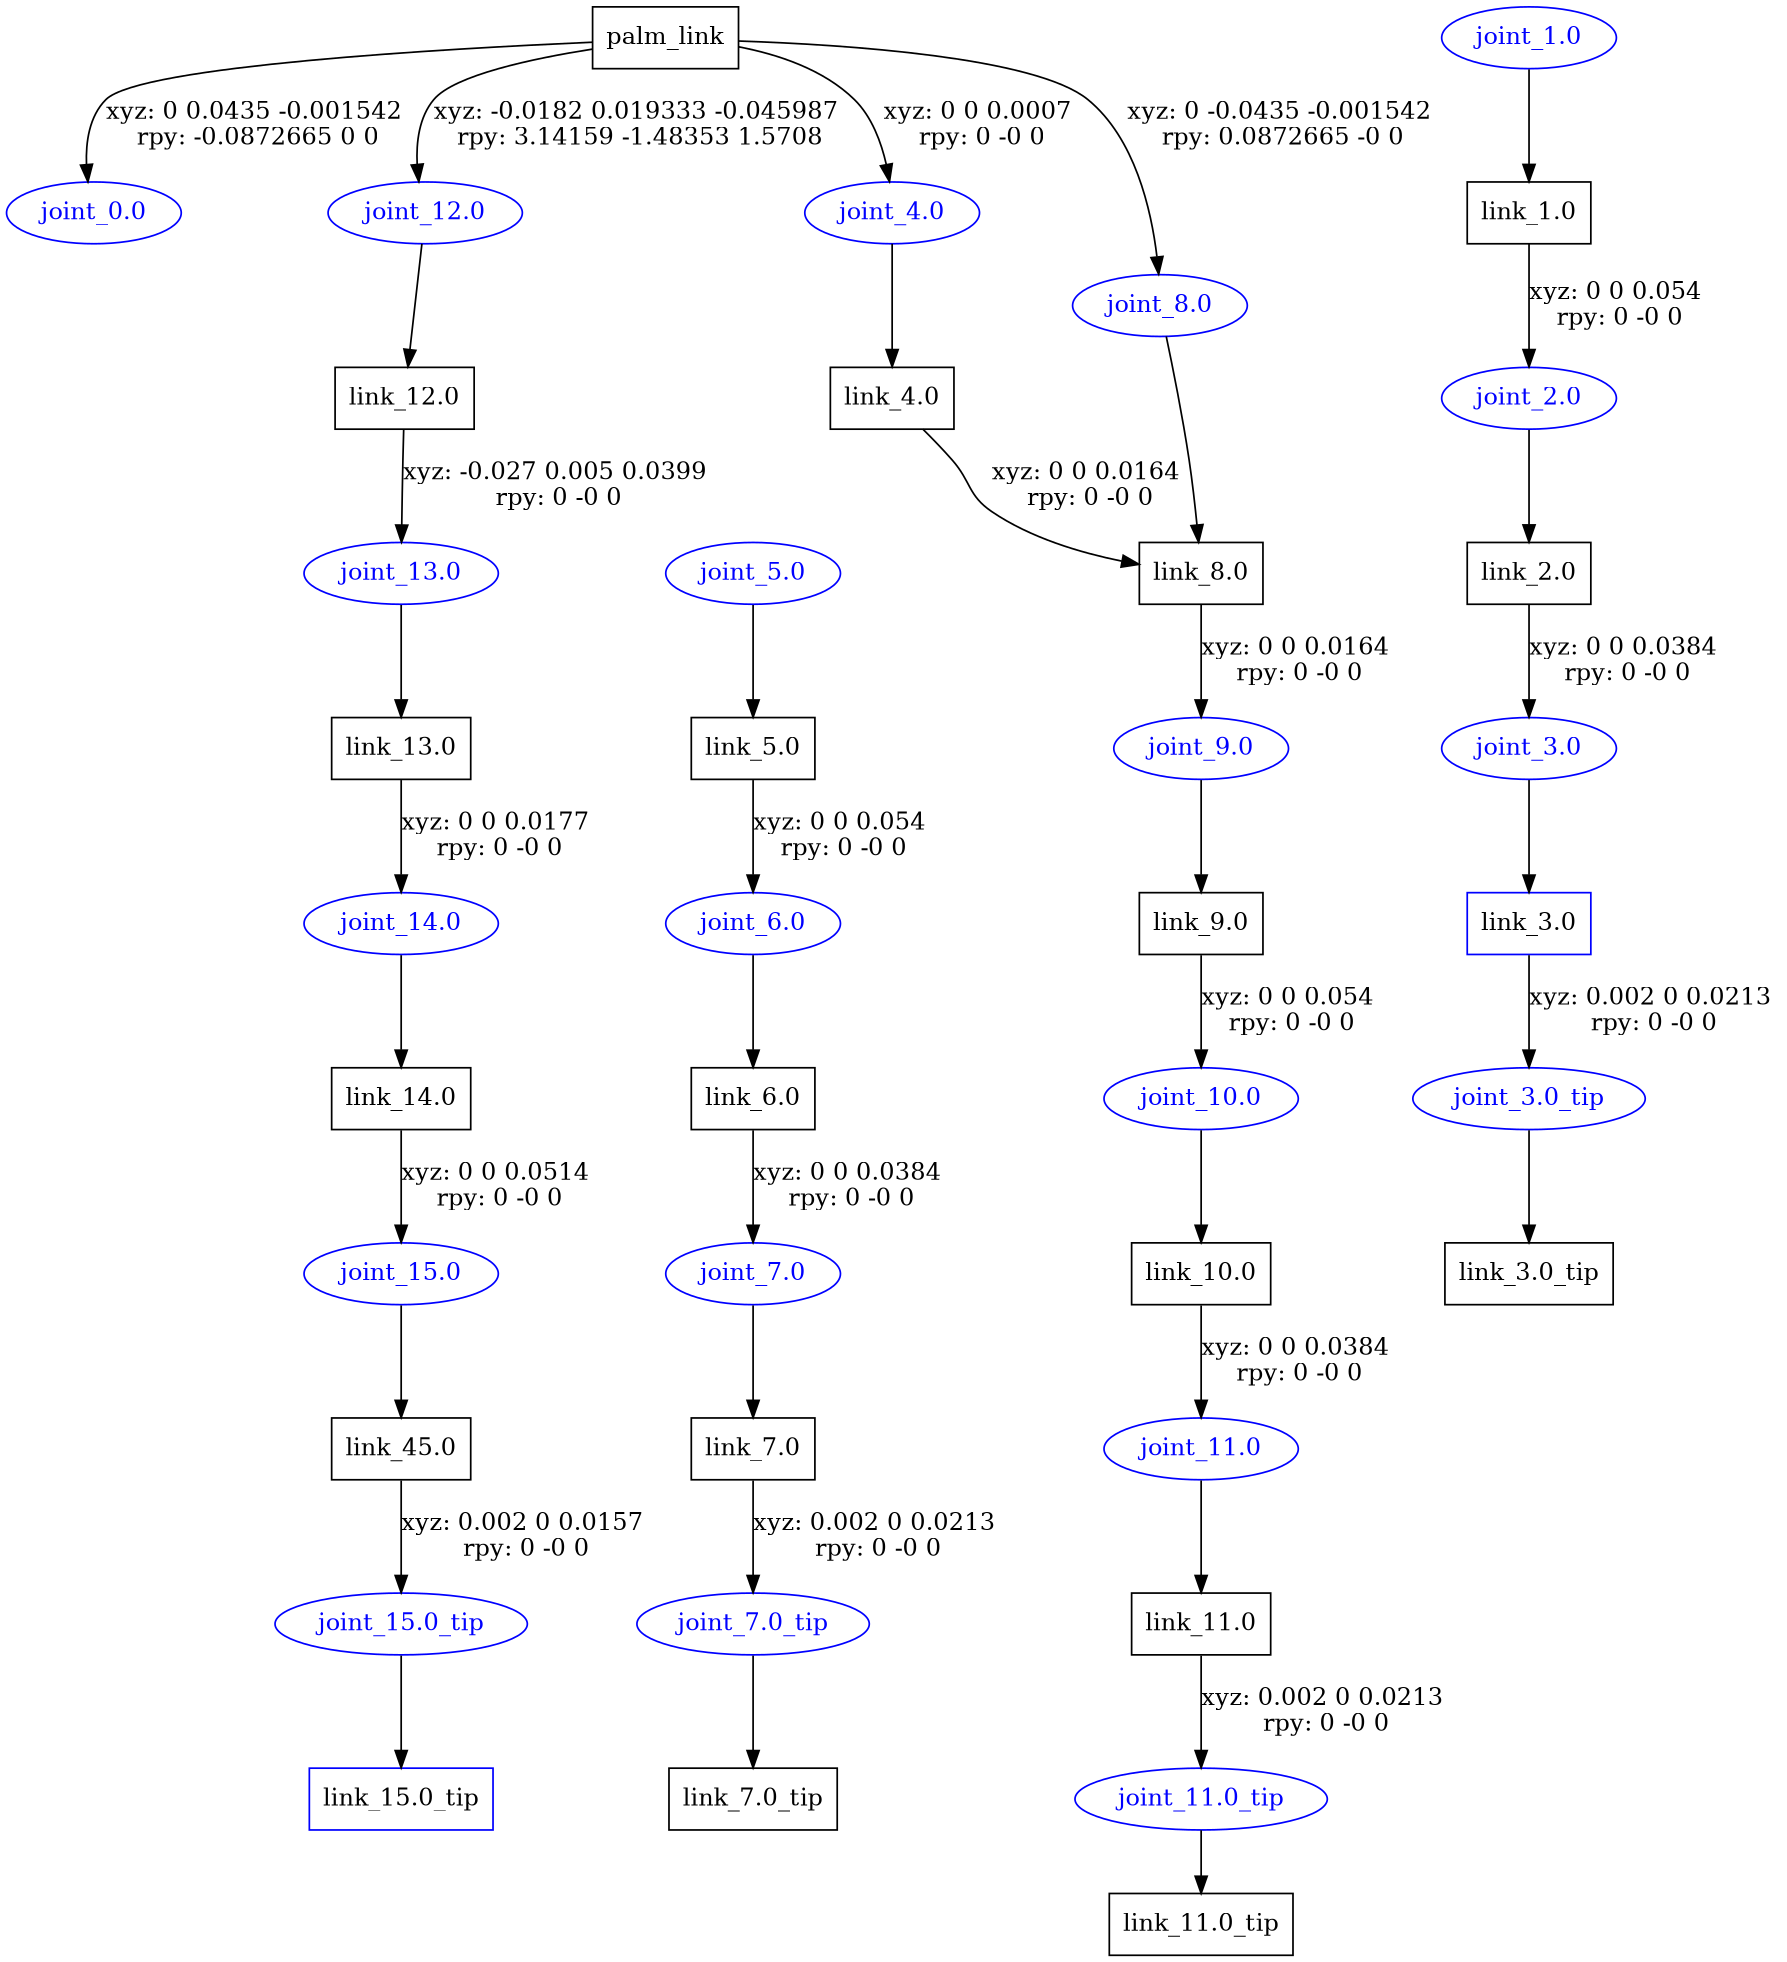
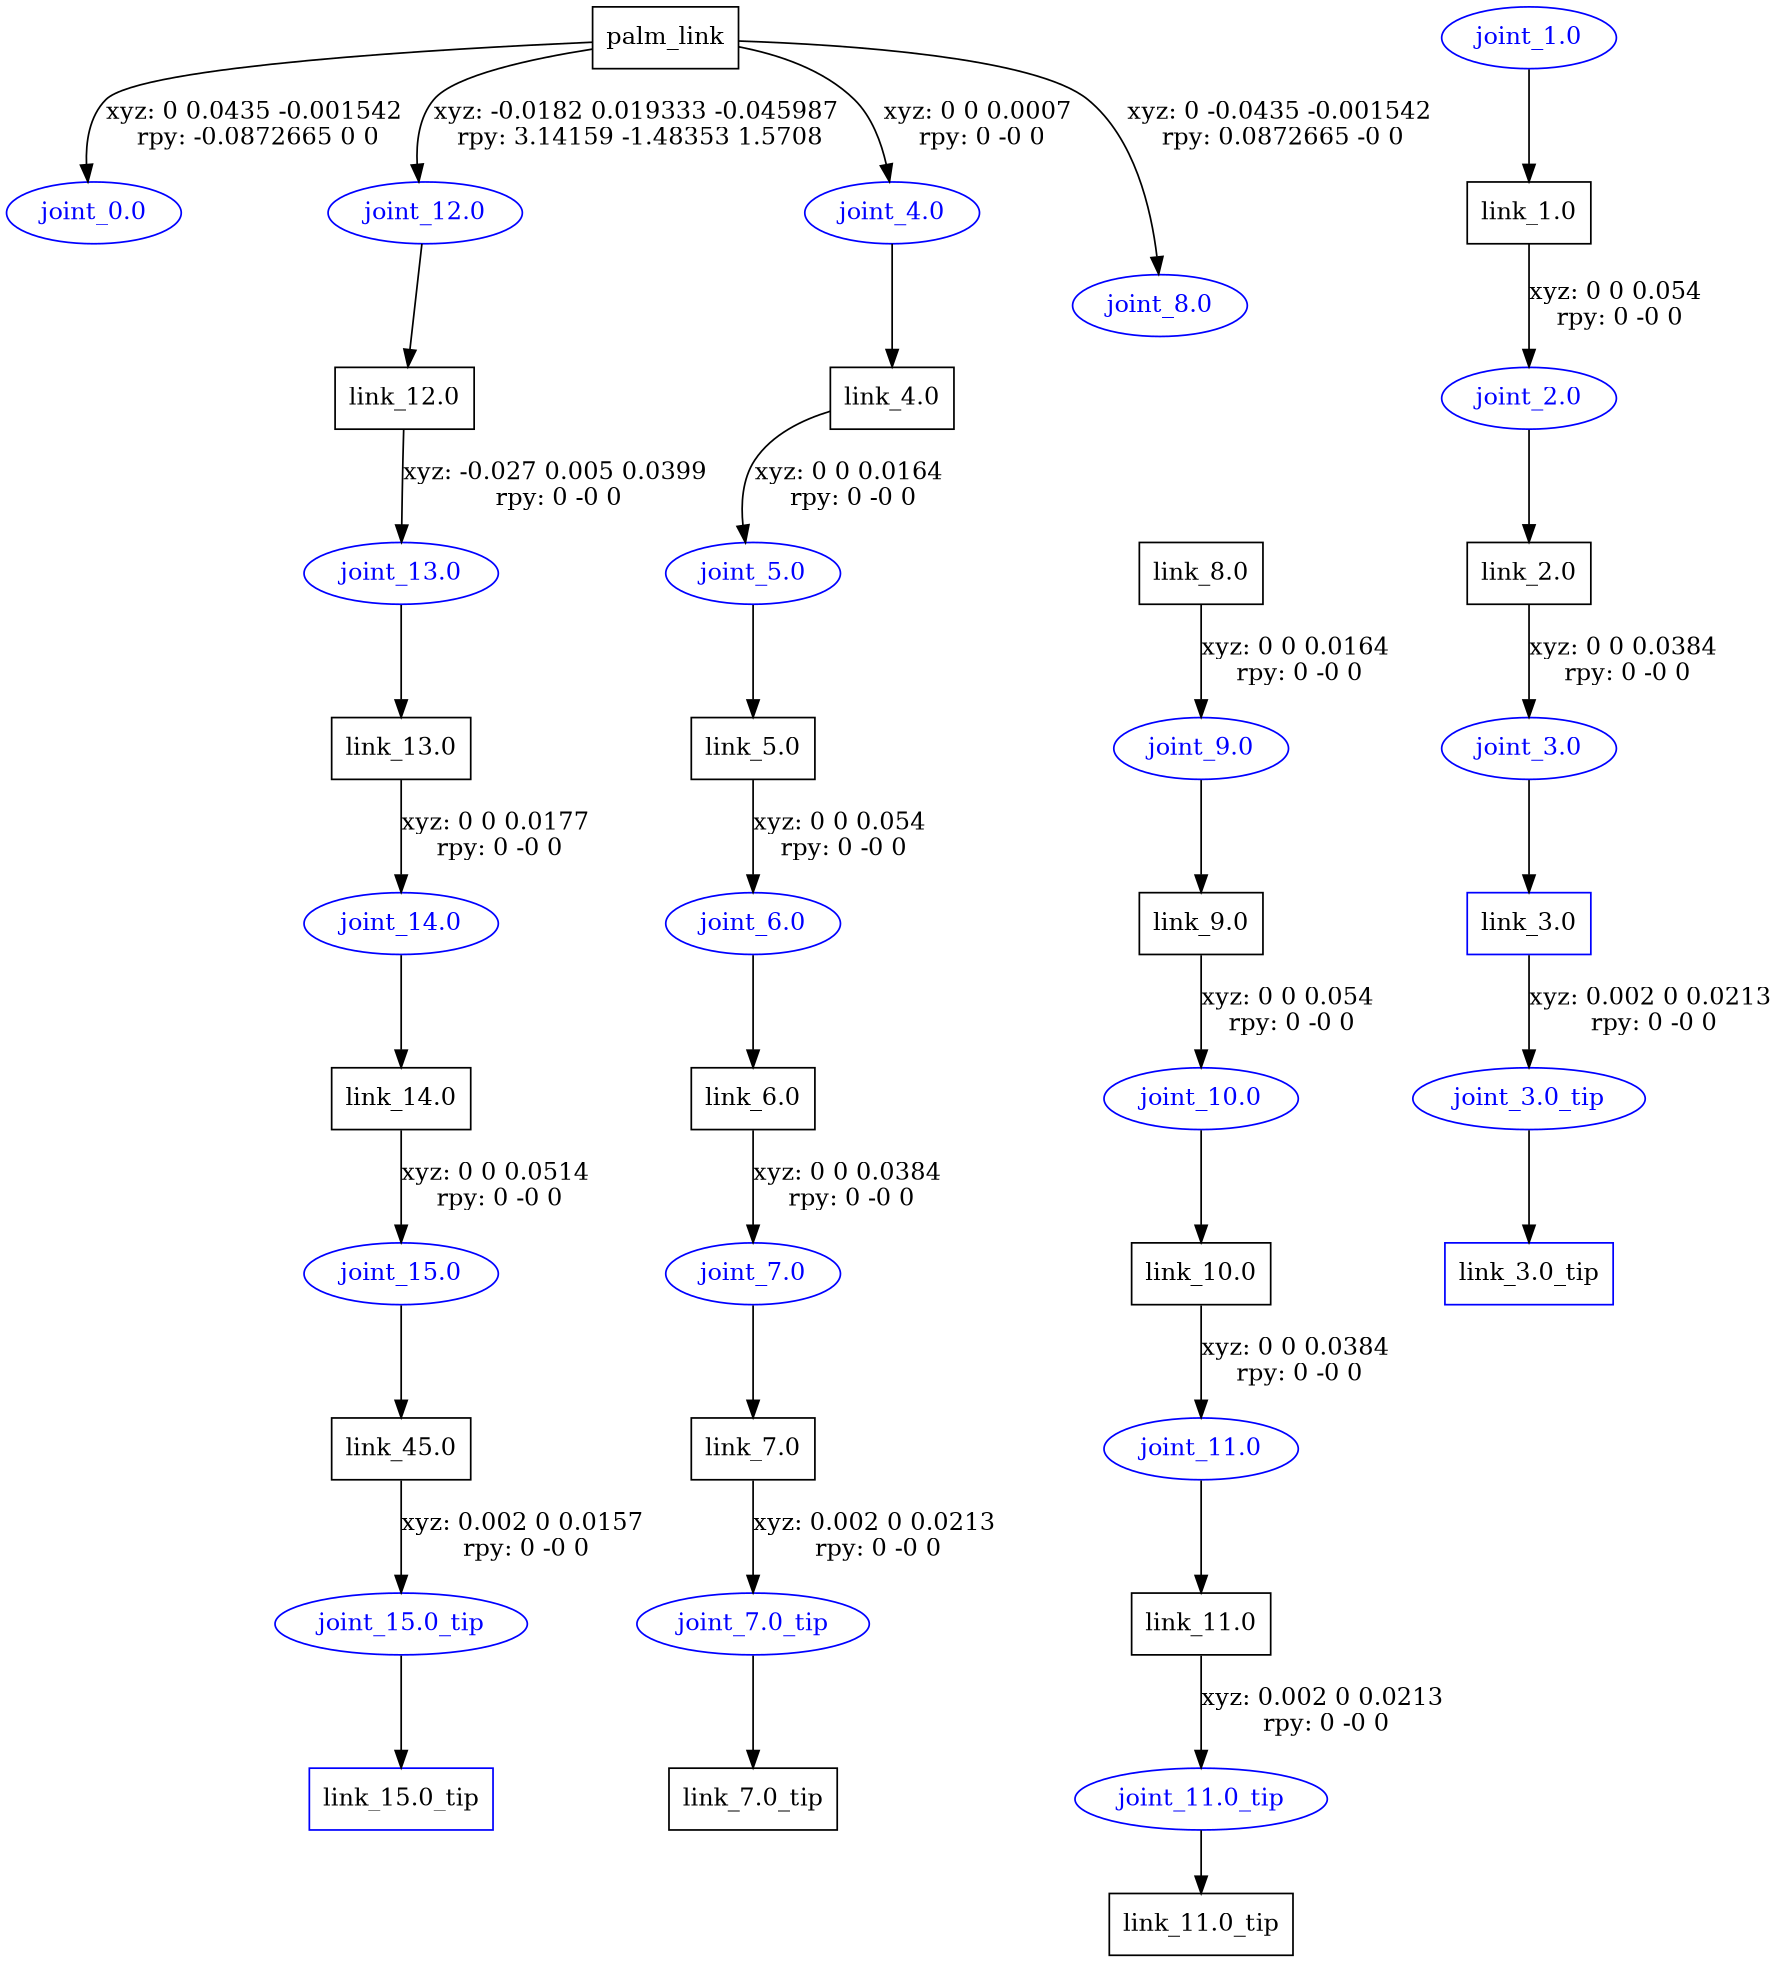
edge "joint_8.0" -> "link_8.0": removed
edge "link_4.0" -> "link_8.0": now "link_4.0" -> "joint_5.0"
node "link_3.0_tip": color black -> blue
